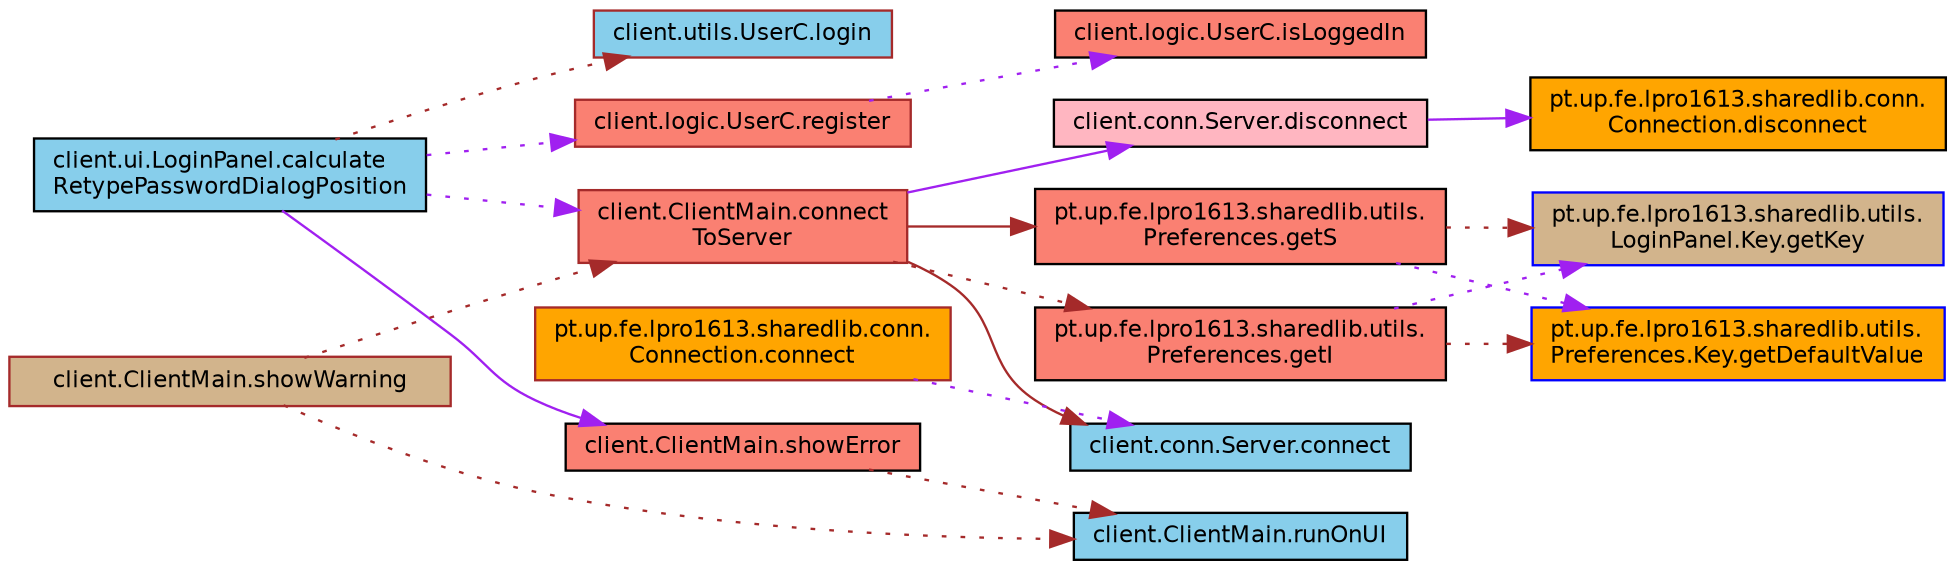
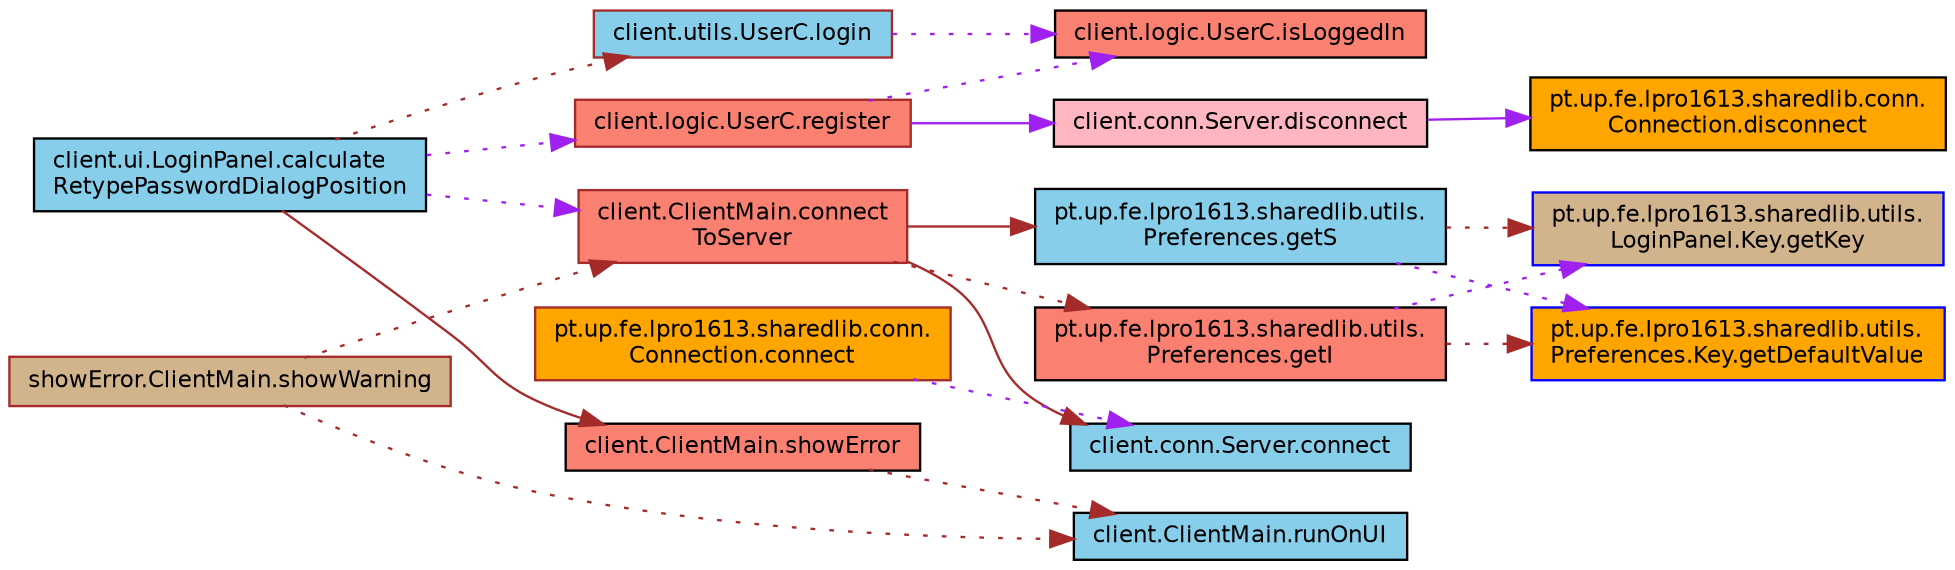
edge "client.utils.UserC.login" -> "client.logic.UserC.isLoggedIn": added
edge "client.ClientMain.connect ToServer" -> "client.conn.Server.disconnect": now "client.logic.UserC.register" -> "client.conn.Server.disconnect"
node "pt.up.fe.lpro1613.sharedlib.utils. Preferences.getS": fillcolor salmon -> skyblue
edge "client.ui.LoginPanel.calculate RetypePasswordDialogPosition" -> "client.ClientMain.showError": color purple -> brown
node "client.ClientMain.showWarning": label "client.ClientMain.showWarning" -> "showError.ClientMain.showWarning"
